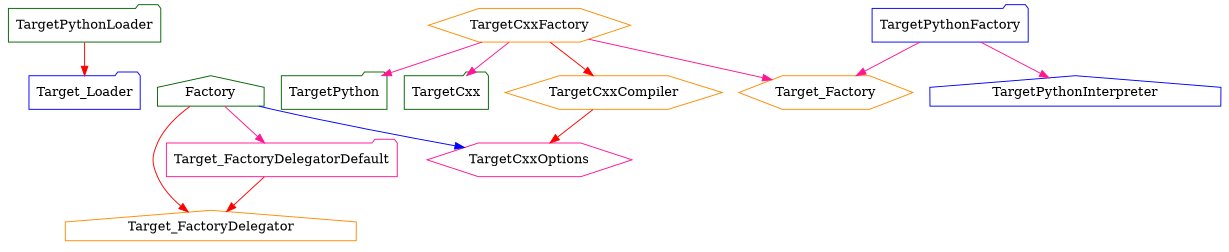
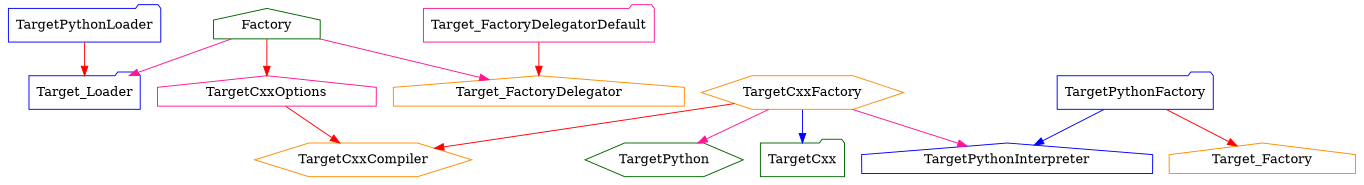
node "TargetPythonLoader": color darkgreen -> blue
edge "TargetCxxFactory" -> "TargetCxx": color deeppink -> blue
edge "TargetPythonFactory" -> "Target_Factory": color deeppink -> red
edge "TargetCxxFactory" -> "Target_Factory": now "TargetCxxFactory" -> "TargetPythonInterpreter"
edge "TargetPythonFactory" -> "TargetPythonInterpreter": color deeppink -> blue
node "TargetPython": shape folder -> hexagon
node "Target_Factory": shape hexagon -> house
edge "Factory" -> "Target_FactoryDelegatorDefault": now "Factory" -> "Target_Loader"
edge "TargetCxxCompiler" -> "TargetCxxOptions": reversed
edge "Factory" -> "TargetCxxOptions": color blue -> red
edge "Factory" -> "Target_FactoryDelegator": color red -> deeppink
node "TargetCxxOptions": shape hexagon -> house
